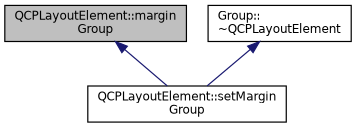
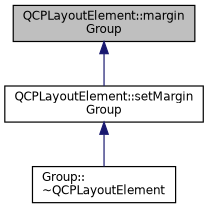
edge "QCPLayoutElement::setMargin Group" -> "Group:: ~QCPLayoutElement": reversed
